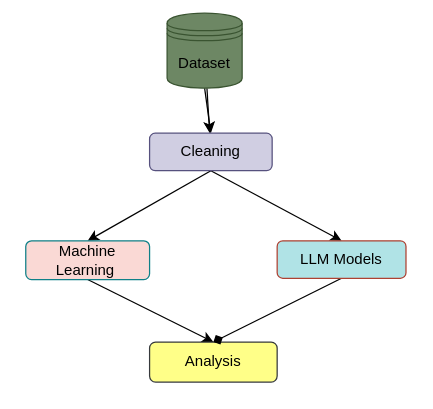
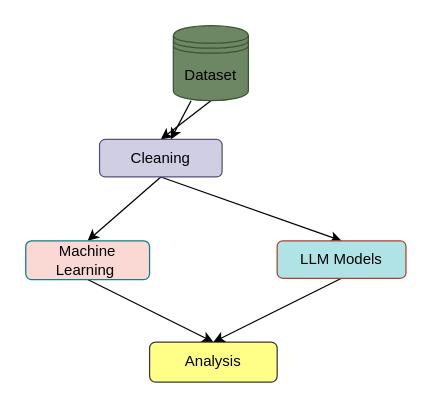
node "Dataset": moved (204, 51) -> (211, 63)
node "Cleaning": moved (211, 152) -> (161, 158)
edge "LLM Models" -> "Analysis": arrowhead diamond -> classic
